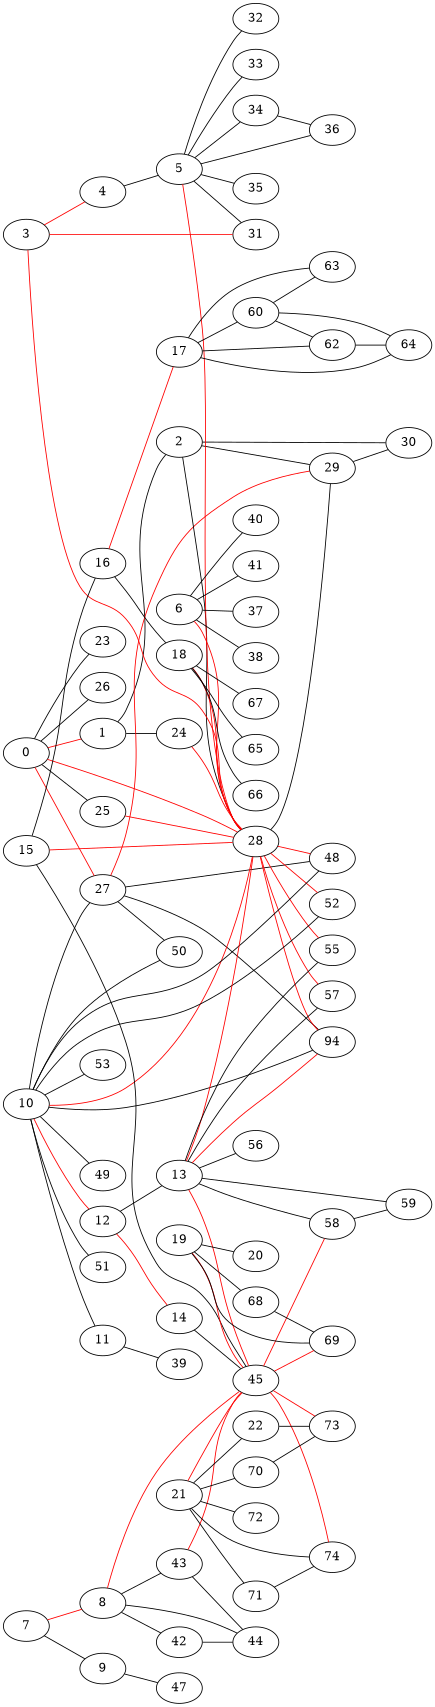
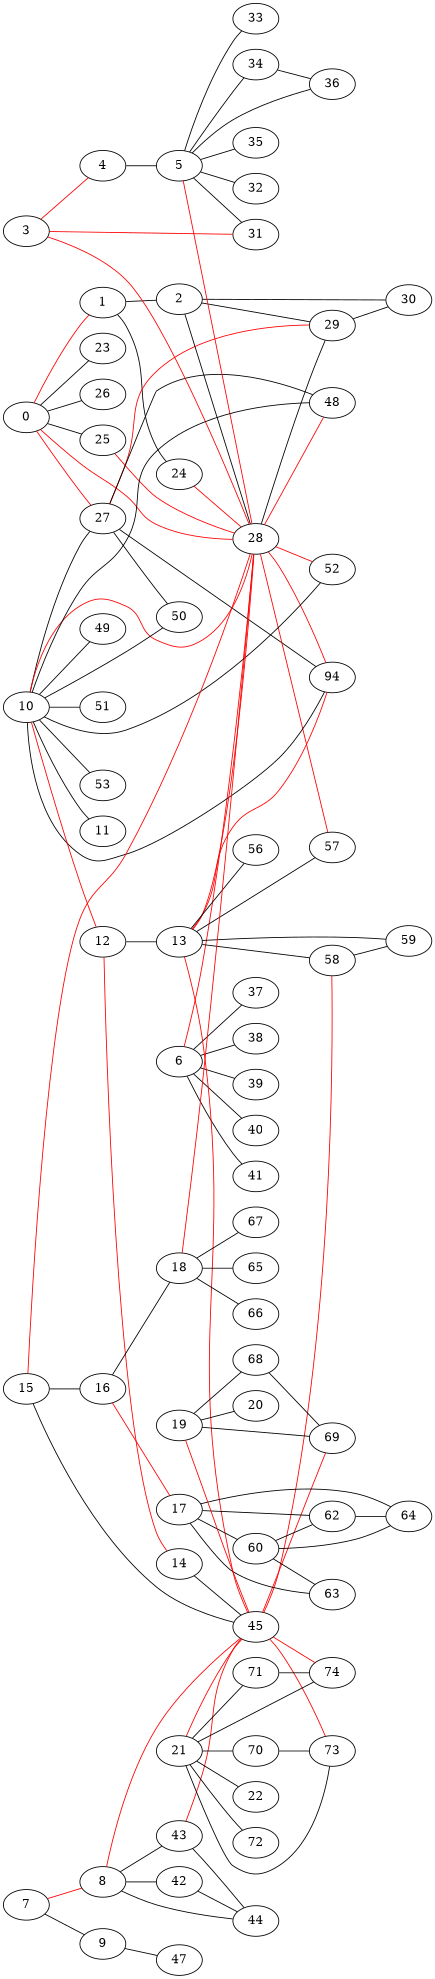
node "55": removed
edge "11" -- "39": now "6" -- "39"
edge "22" -- "73": now "21" -- "73"
